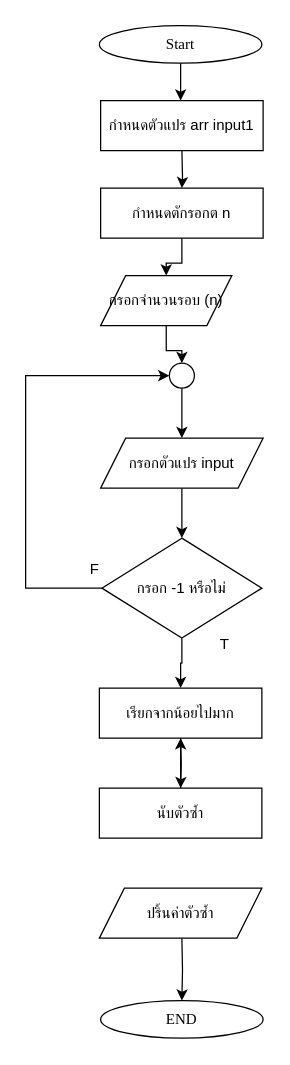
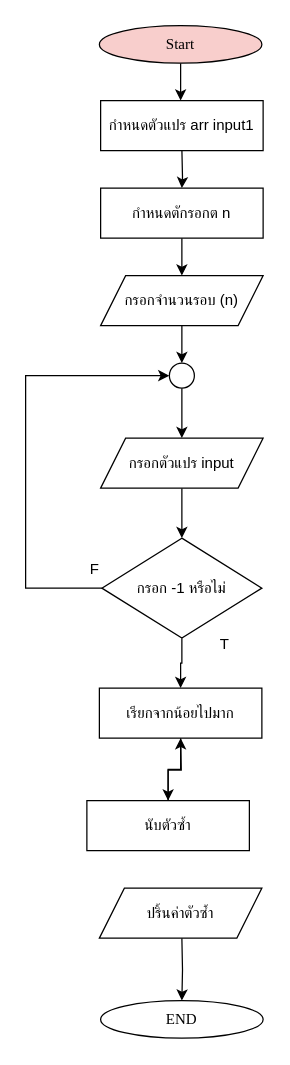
node "Start": fillcolor #ffffff -> #f8cecc
node "กรอกจำนวนรอบ (n)": size 131x50 -> 163x50
node "นับตัวซ้ำ": moved (181, 813) -> (168, 826)
